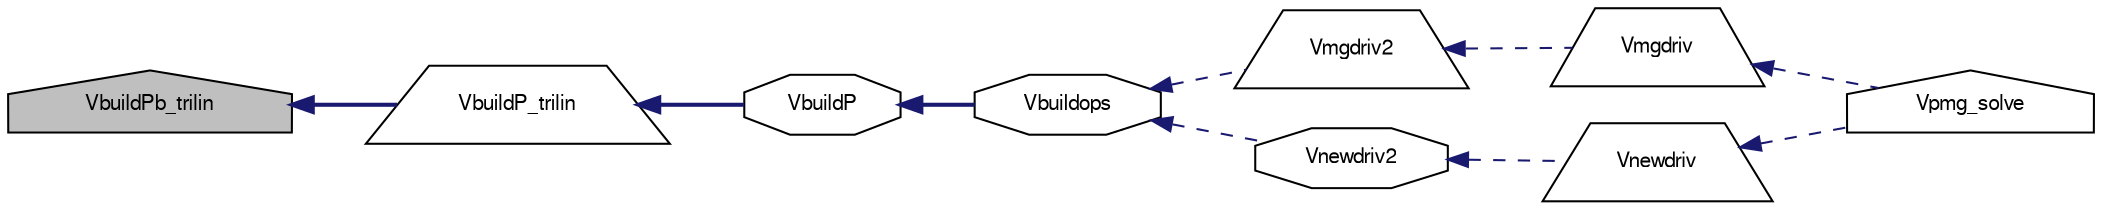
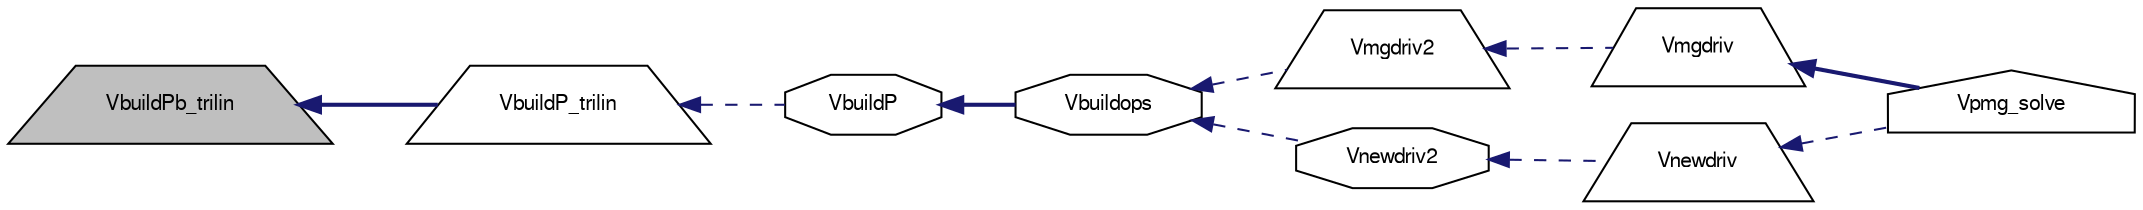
edge "Vpmg_solve" -> "Vmgdriv": style dashed -> bold
node "VbuildPb_trilin": shape house -> trapezium
edge "VbuildP" -> "VbuildP_trilin": style bold -> dashed
